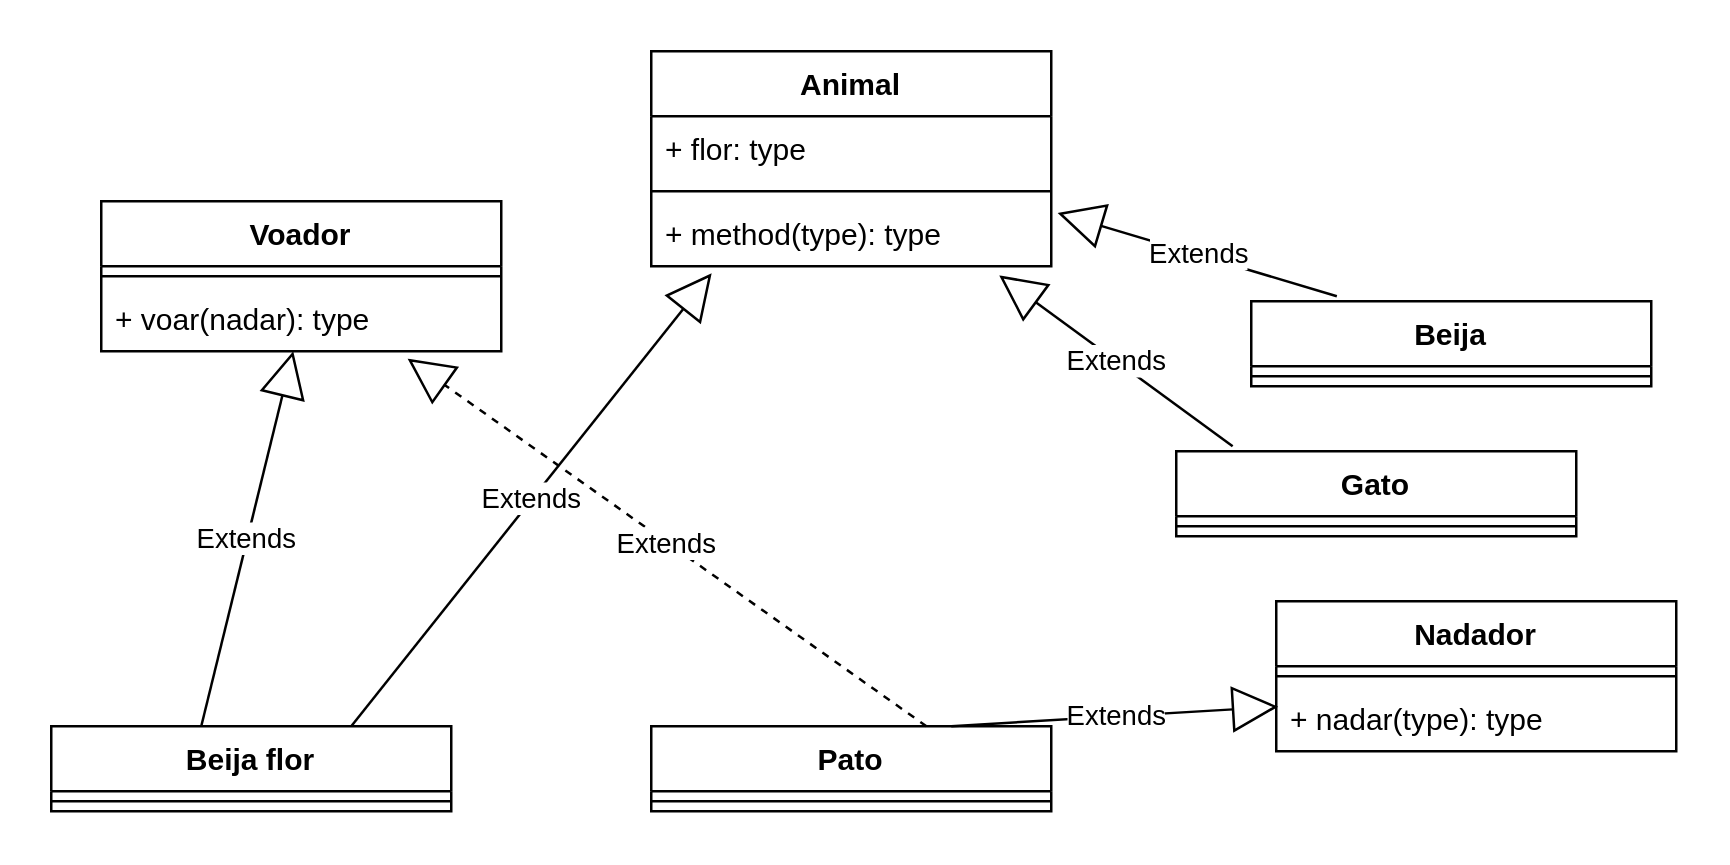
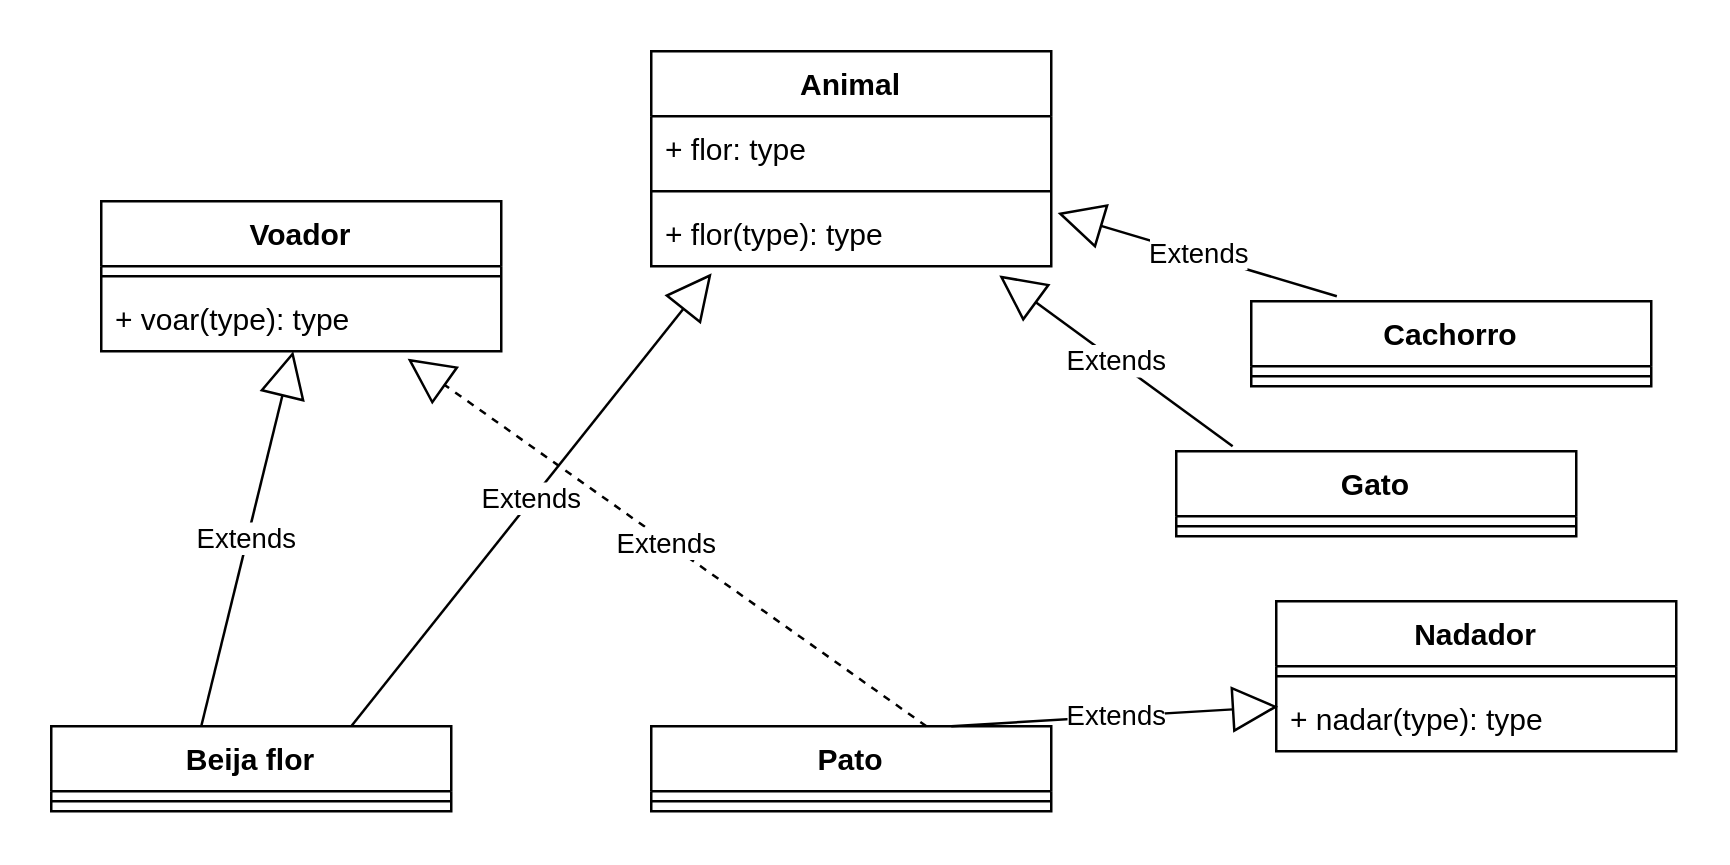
node "+ method(type): type": label "+ method(type): type" -> "+ flor(type): type"
node "+ voar(nadar): type": label "+ voar(nadar): type" -> "+ voar(type): type"
node "Beija": label "Beija" -> "Cachorro"
